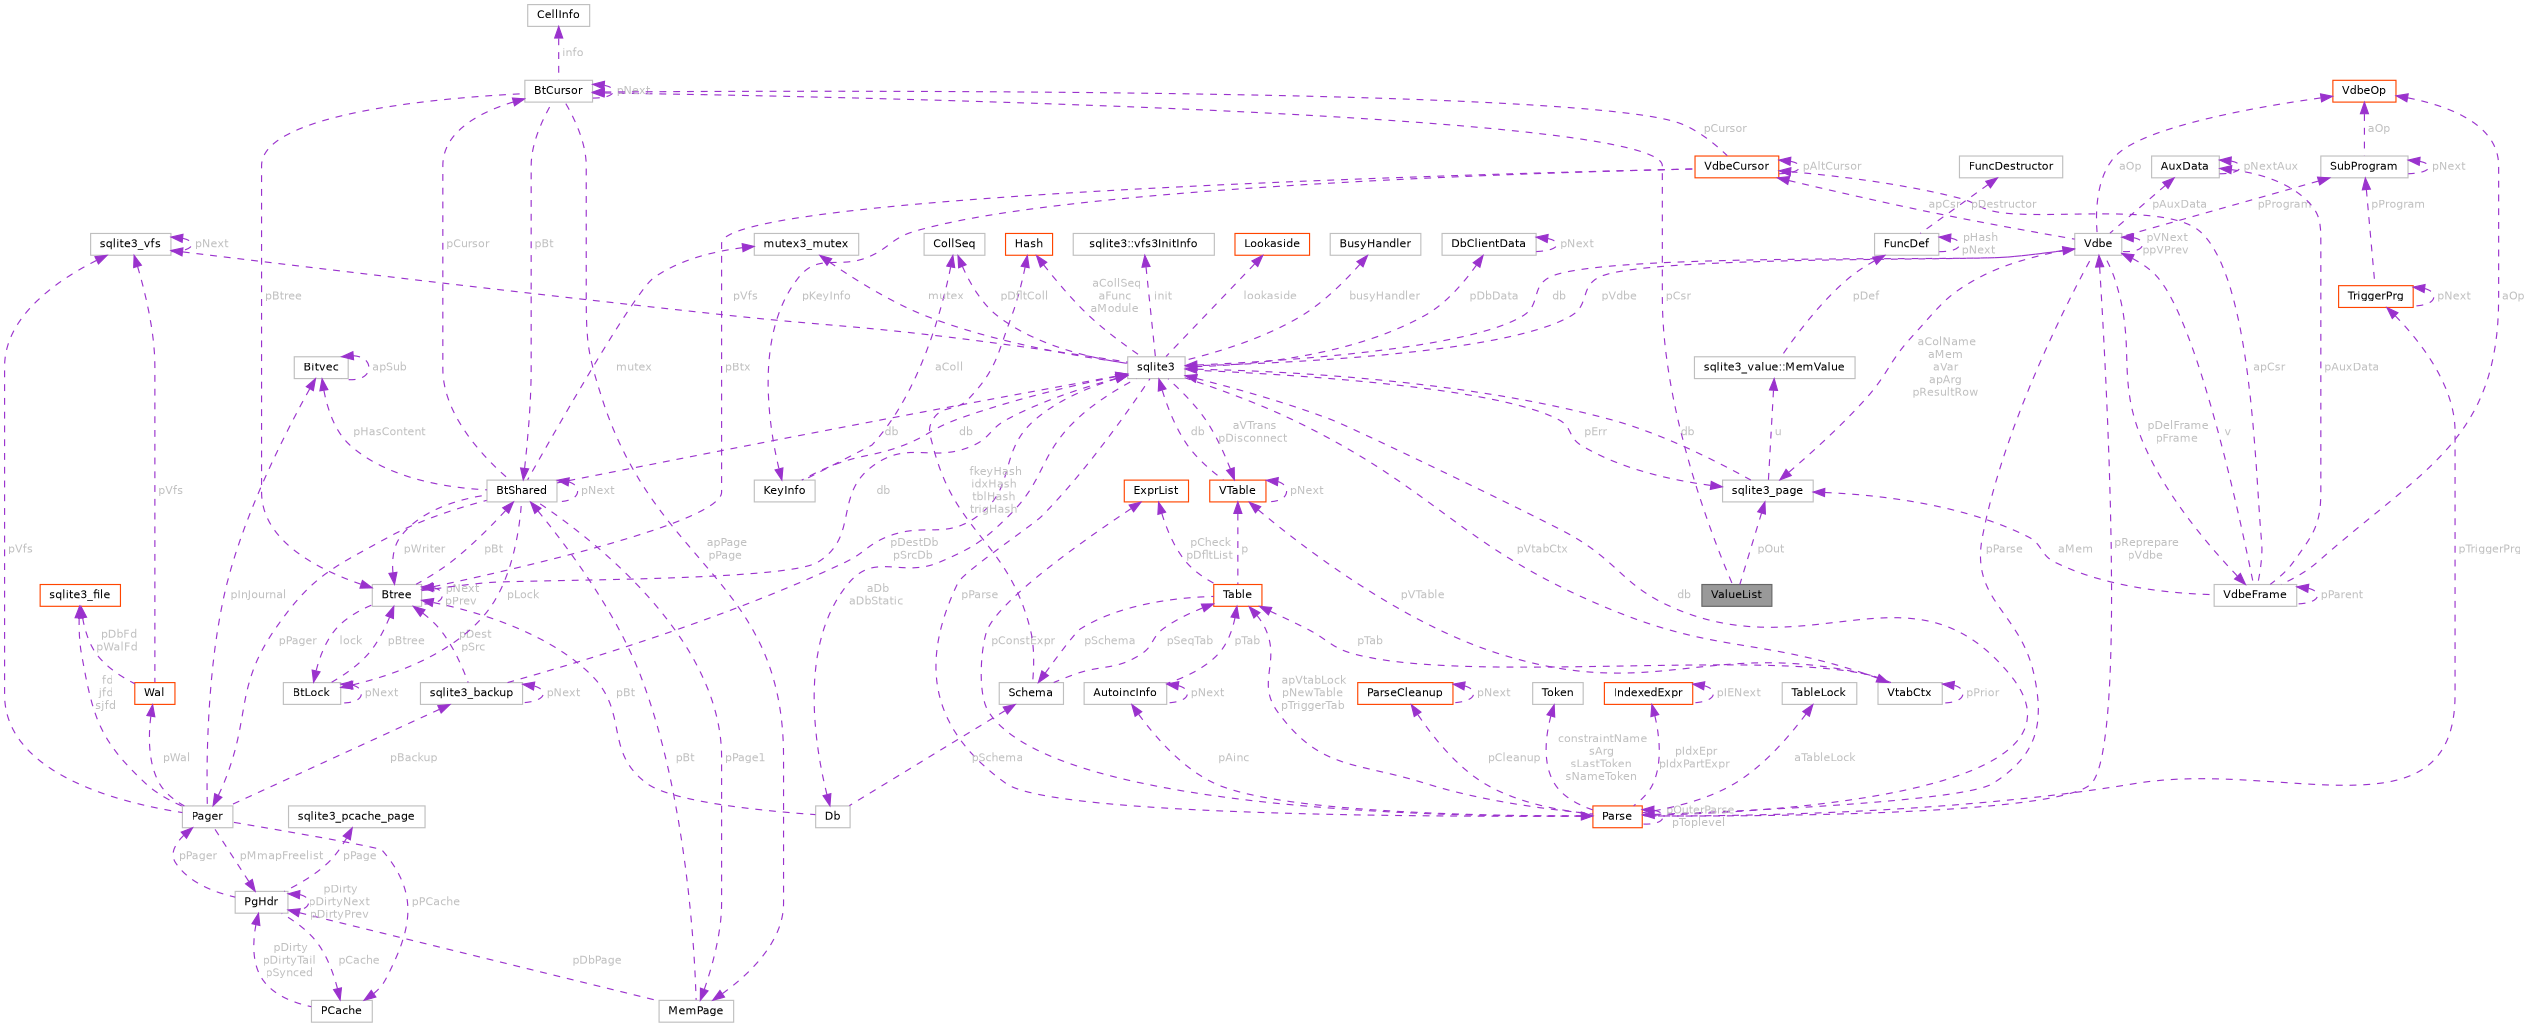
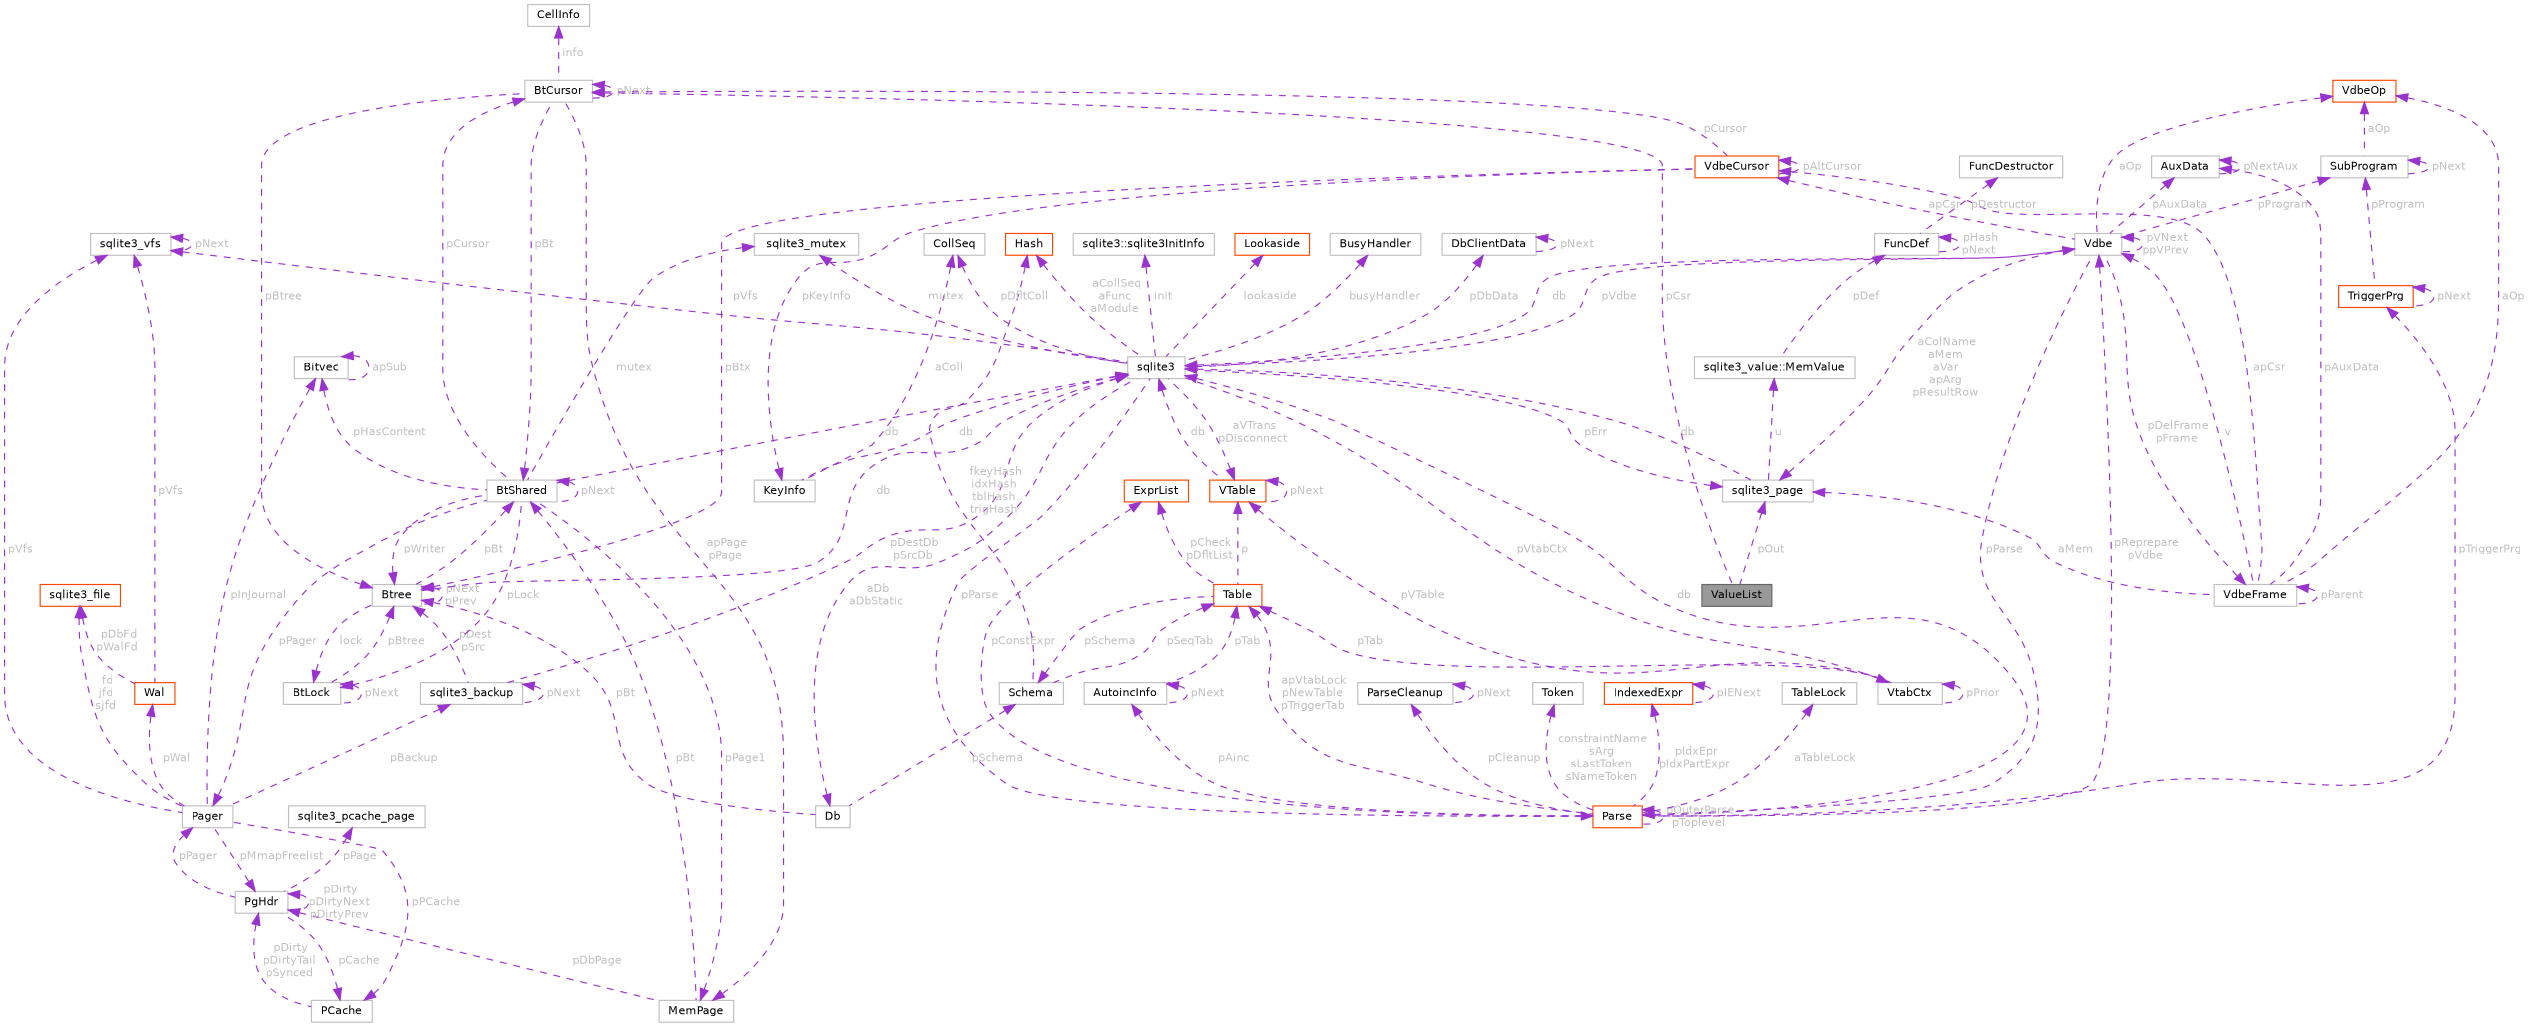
node "mutex3_mutex": label "mutex3_mutex" -> "sqlite3_mutex"
node "sqlite3::vfs3InitInfo": label "sqlite3::vfs3InitInfo" -> "sqlite3::sqlite3InitInfo"
node "ParseCleanup": color orangered -> grey75
